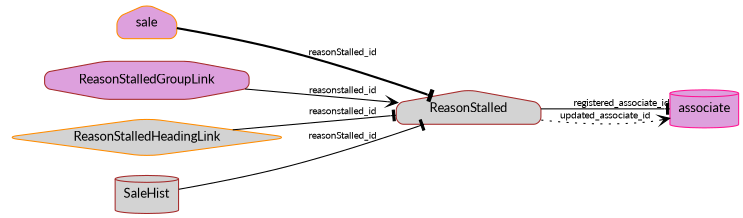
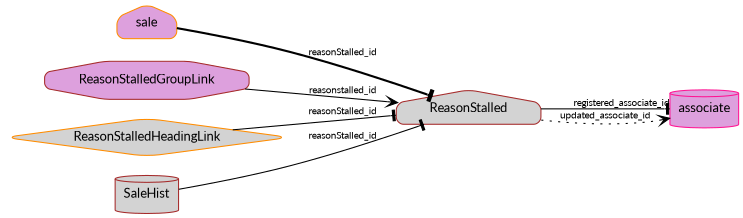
edge "ReasonStalledHeadingLink" -> "ReasonStalled": label "reasonstalled_id" -> "reasonStalled_id"
